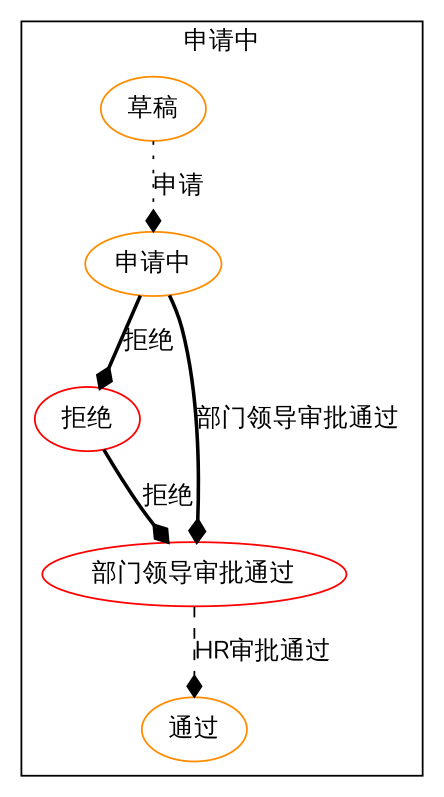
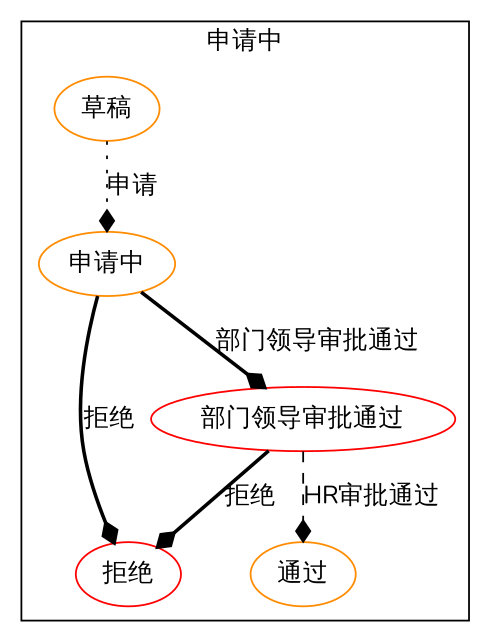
edge "拒绝" -> "部门领导审批通过": reversed
